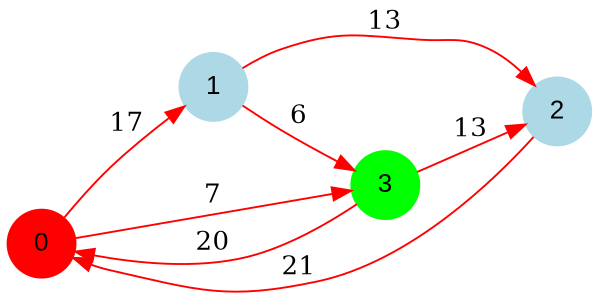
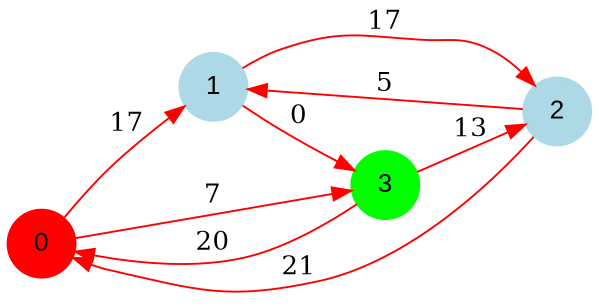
edge "1" -> "2": label "13" -> "17"
edge "2" -> "1": added, label "5"
edge "1" -> "3": label "6" -> "0"
